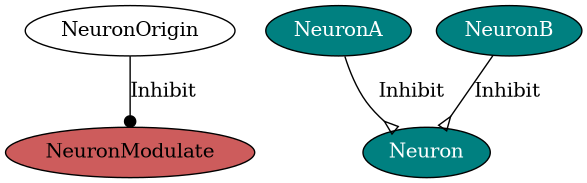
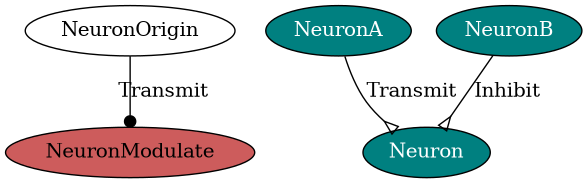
edge "NeuronOrigin" -> "NeuronModulate": label "Inhibit" -> "Transmit"
edge "NeuronA" -> "Neuron": label "Inhibit" -> "Transmit"
